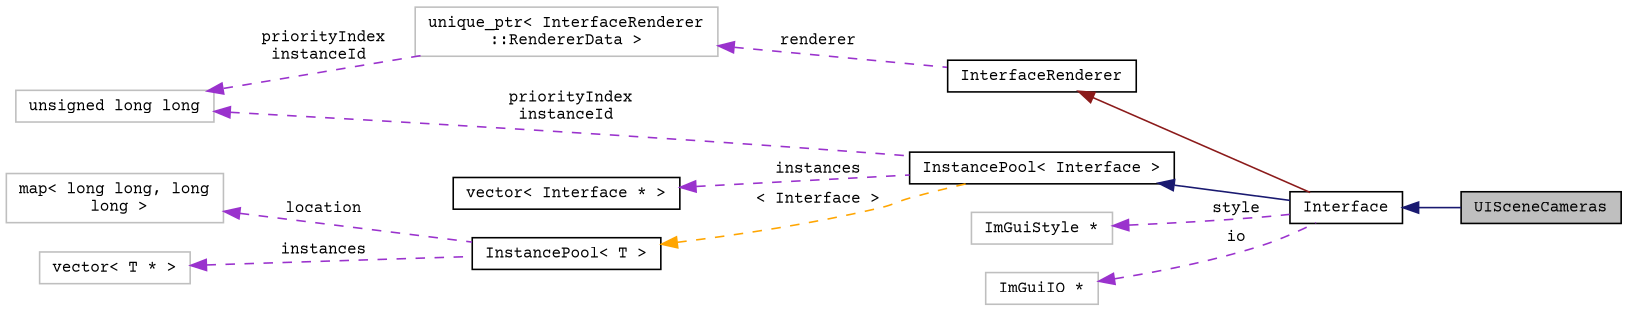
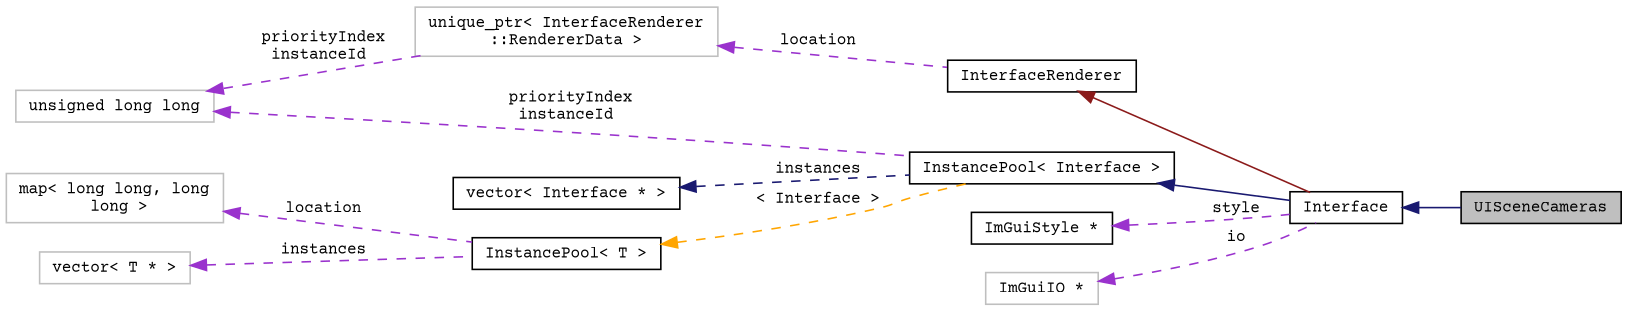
edge "InterfaceRenderer" -> "unique_ptr< InterfaceRenderer ::RendererData >": label " renderer" -> " location"
edge "InstancePool< Interface >" -> "vector< Interface * >": color darkorchid3 -> midnightblue
node "ImGuiStyle *": color grey75 -> black
